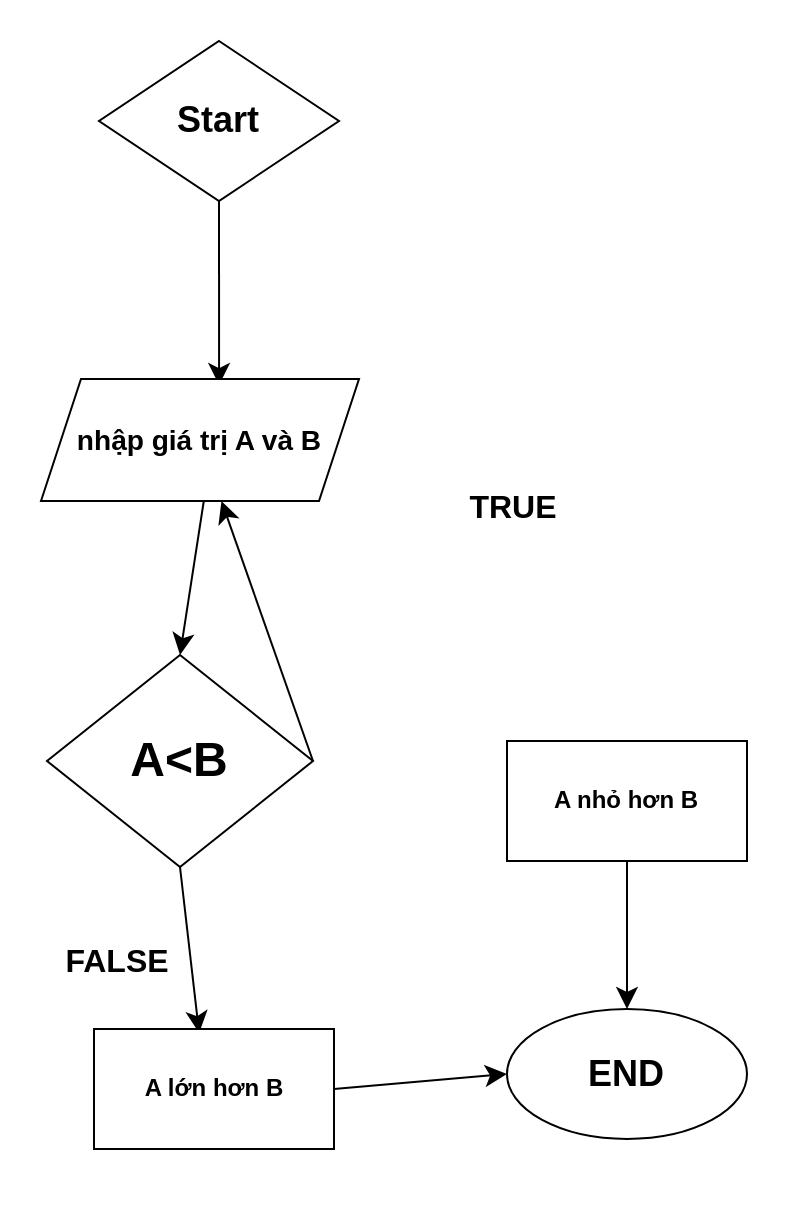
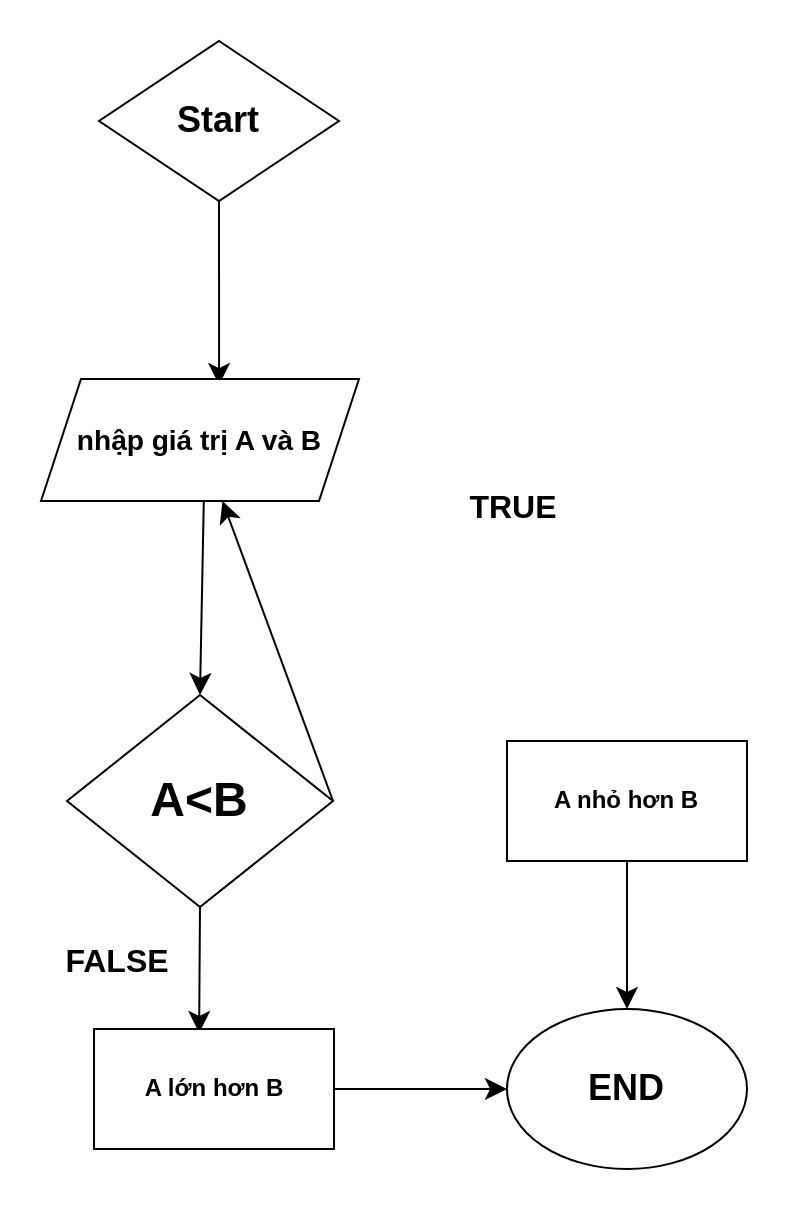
node "A<B": moved (180, 761) -> (200, 801)
node "END": size 240x130 -> 240x160
